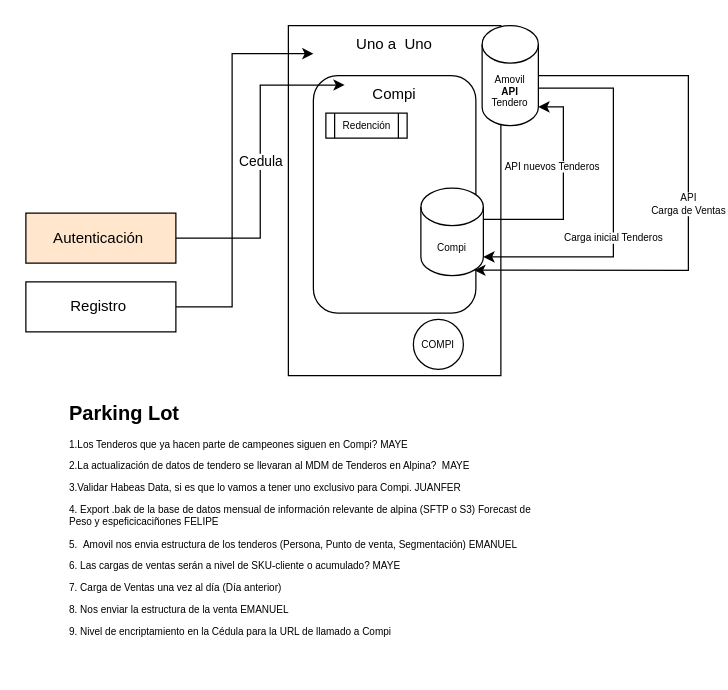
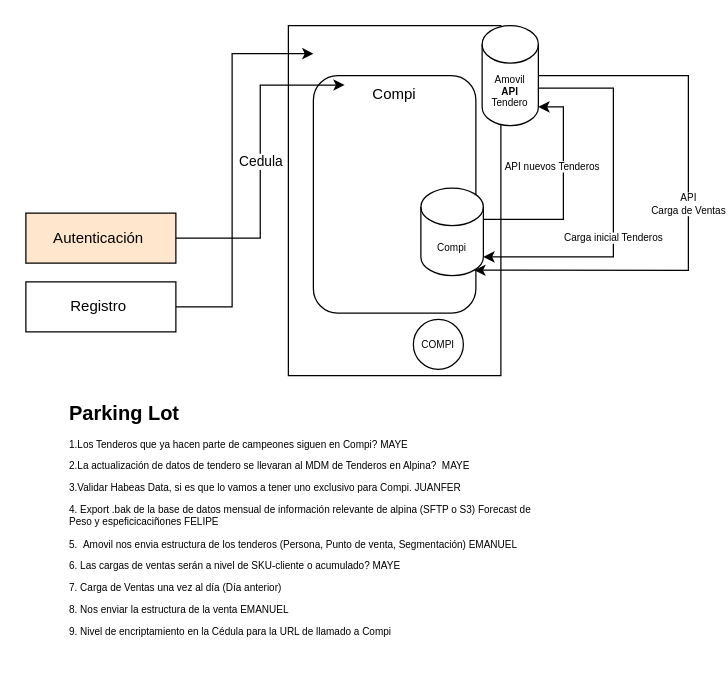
node "Uno a Uno": removed
node "Redención": removed
